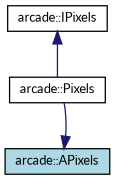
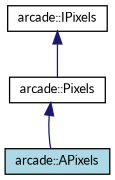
edge "arcade::Pixels" -> "arcade::APixels": reversed
